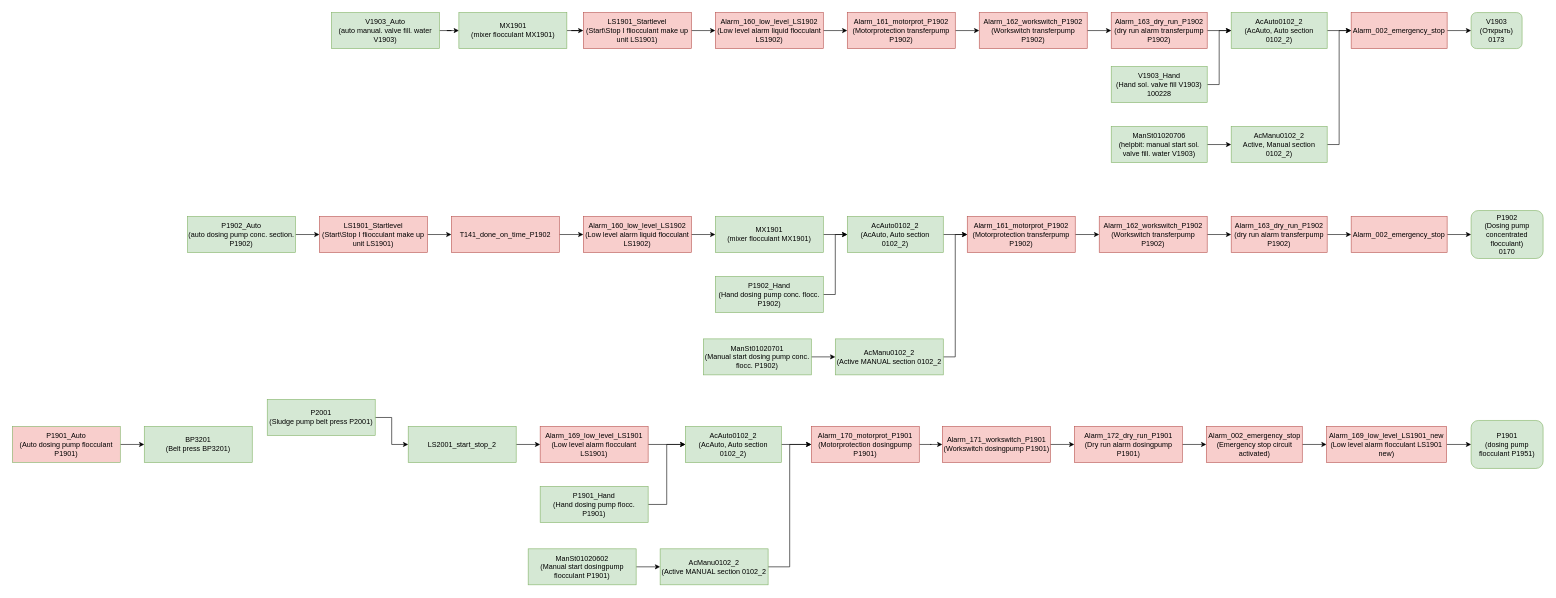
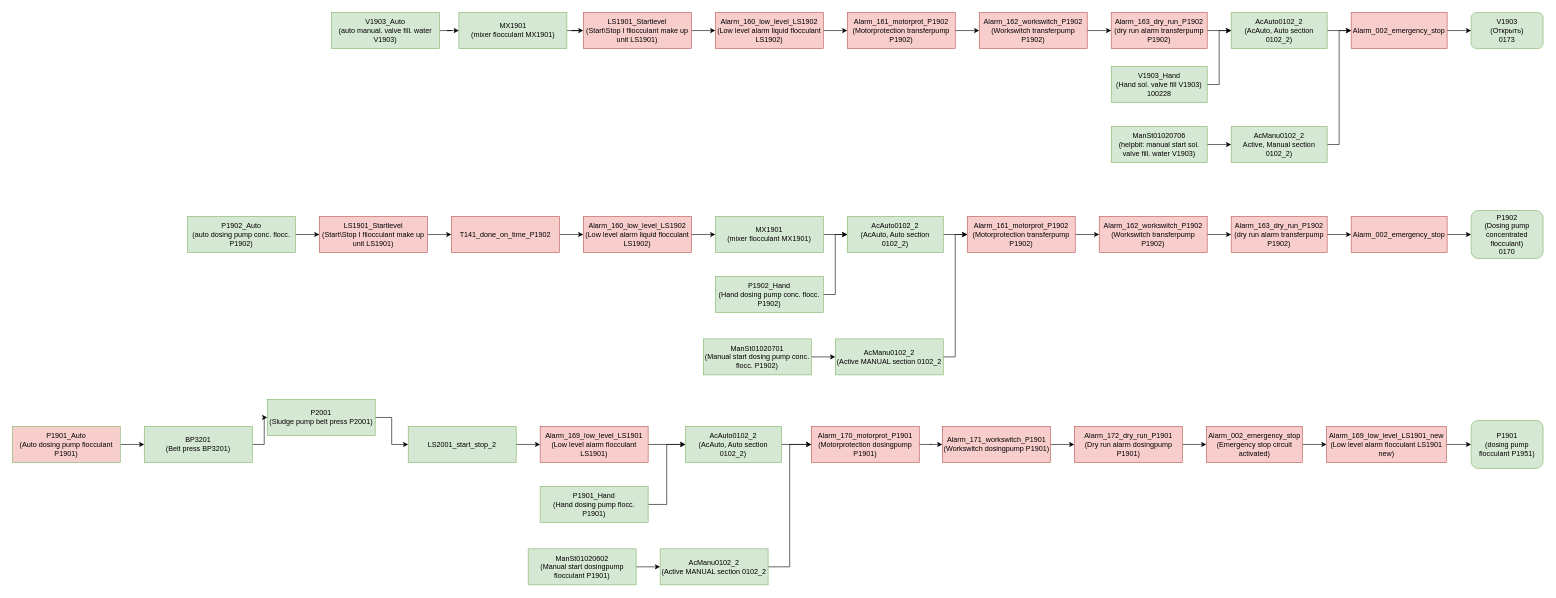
node "V1903 (Открыть) 0173": size 51x36 -> 72x36
node "P1902_Auto (auto dosing pump conc. section. P1902)": label "P1902_Auto (auto dosing pump conc. section. P1902)" -> "P1902_Auto (auto dosing pump conc. flocc. P1902)"
edge "BP3201 (Belt press BP3201)" -> "P2001 (Sludge pump belt press P2001)": added
